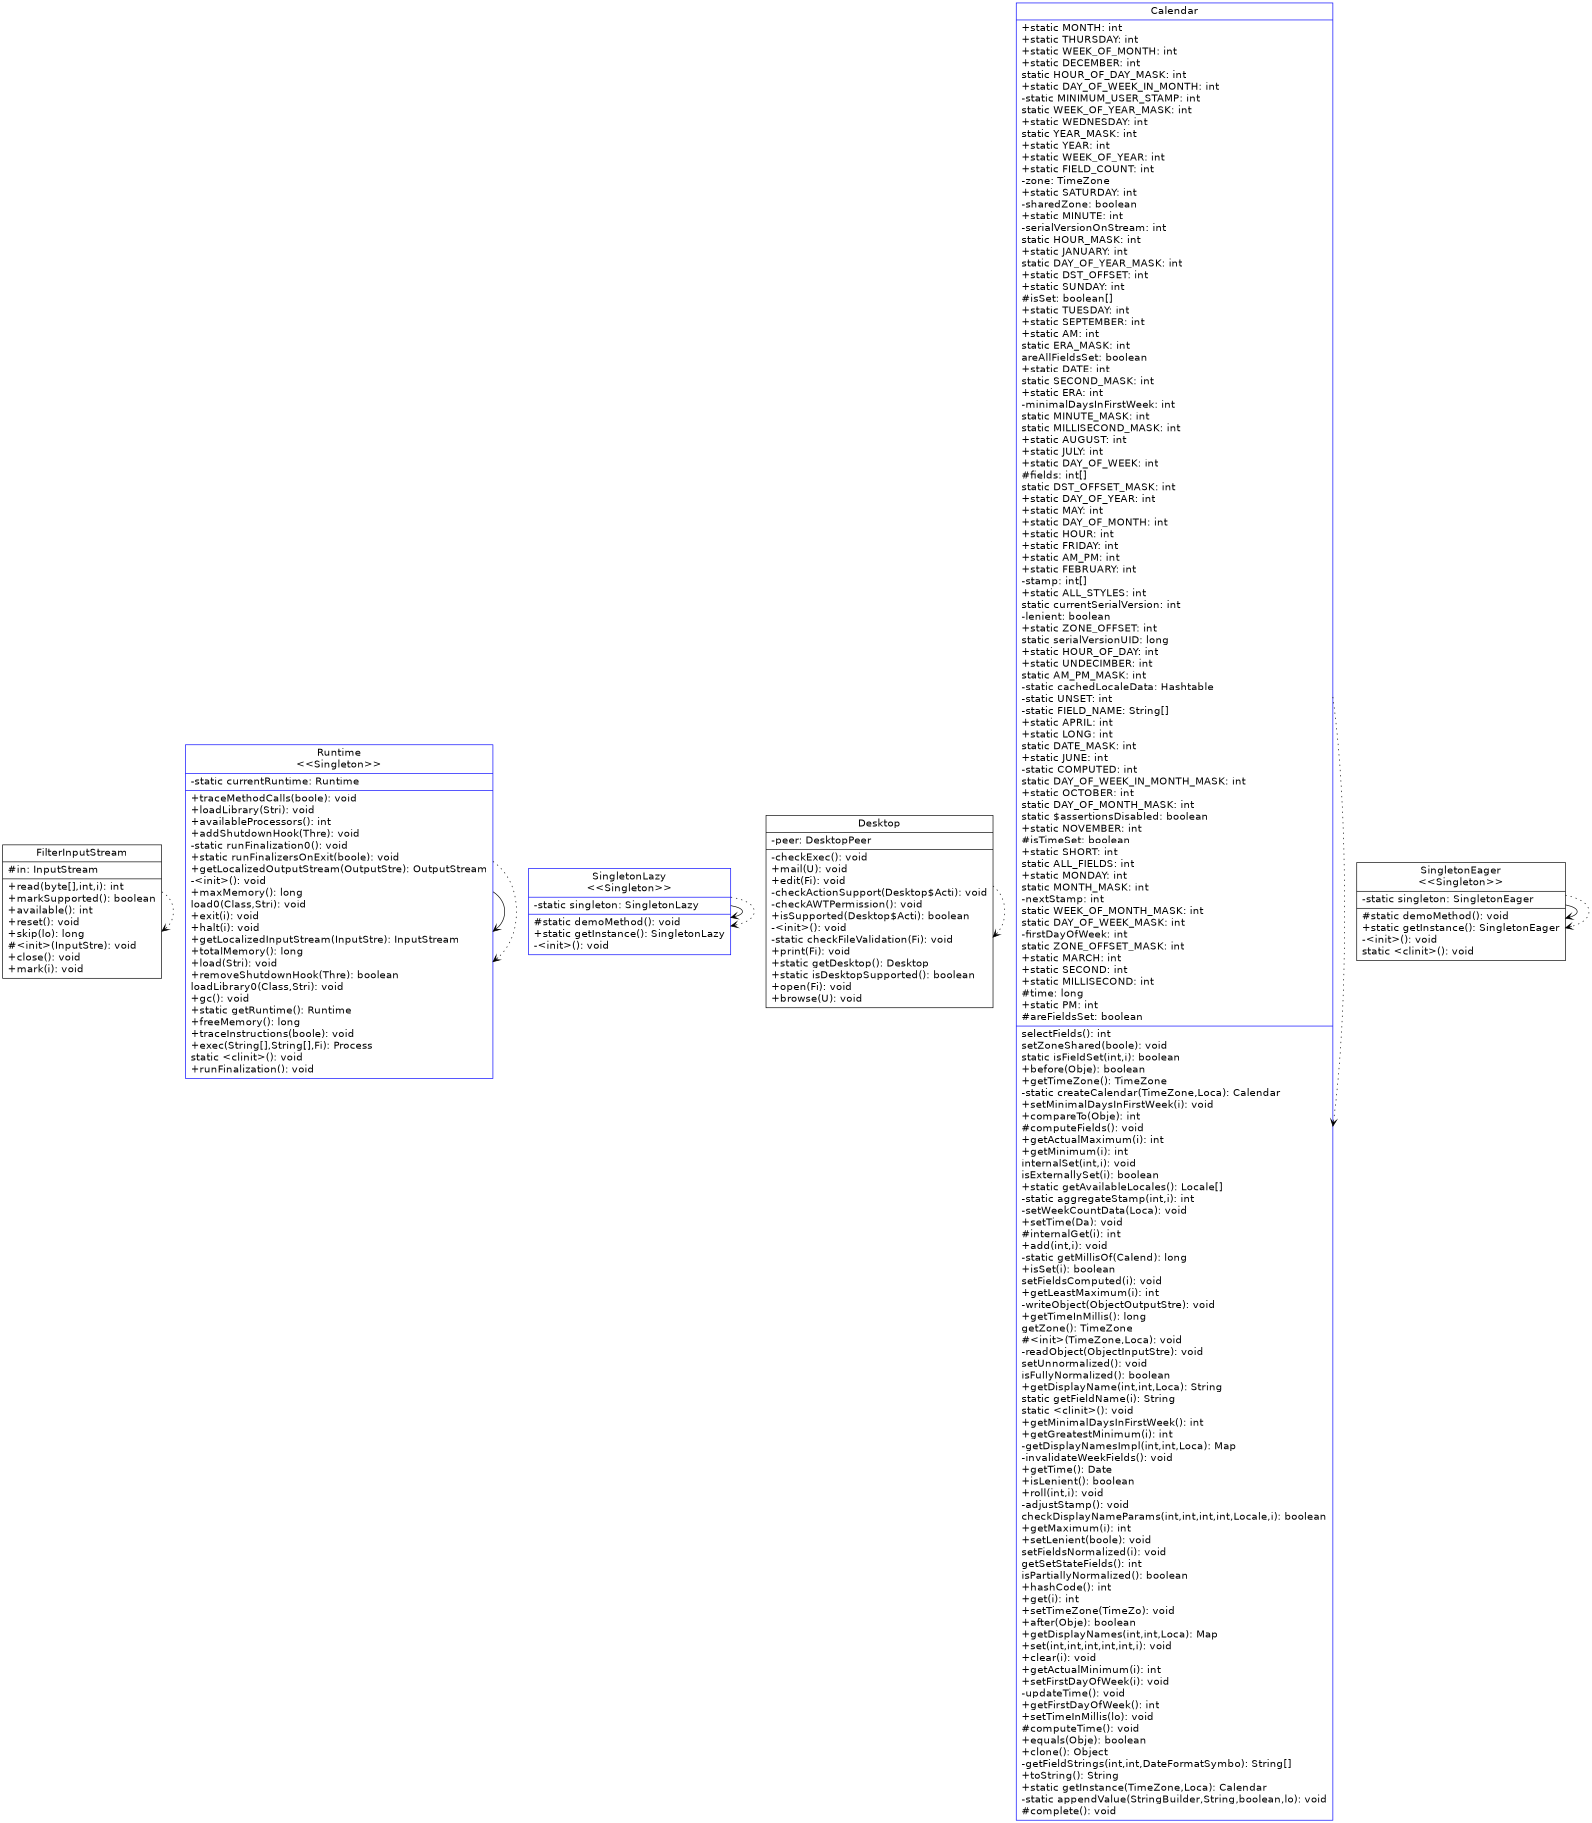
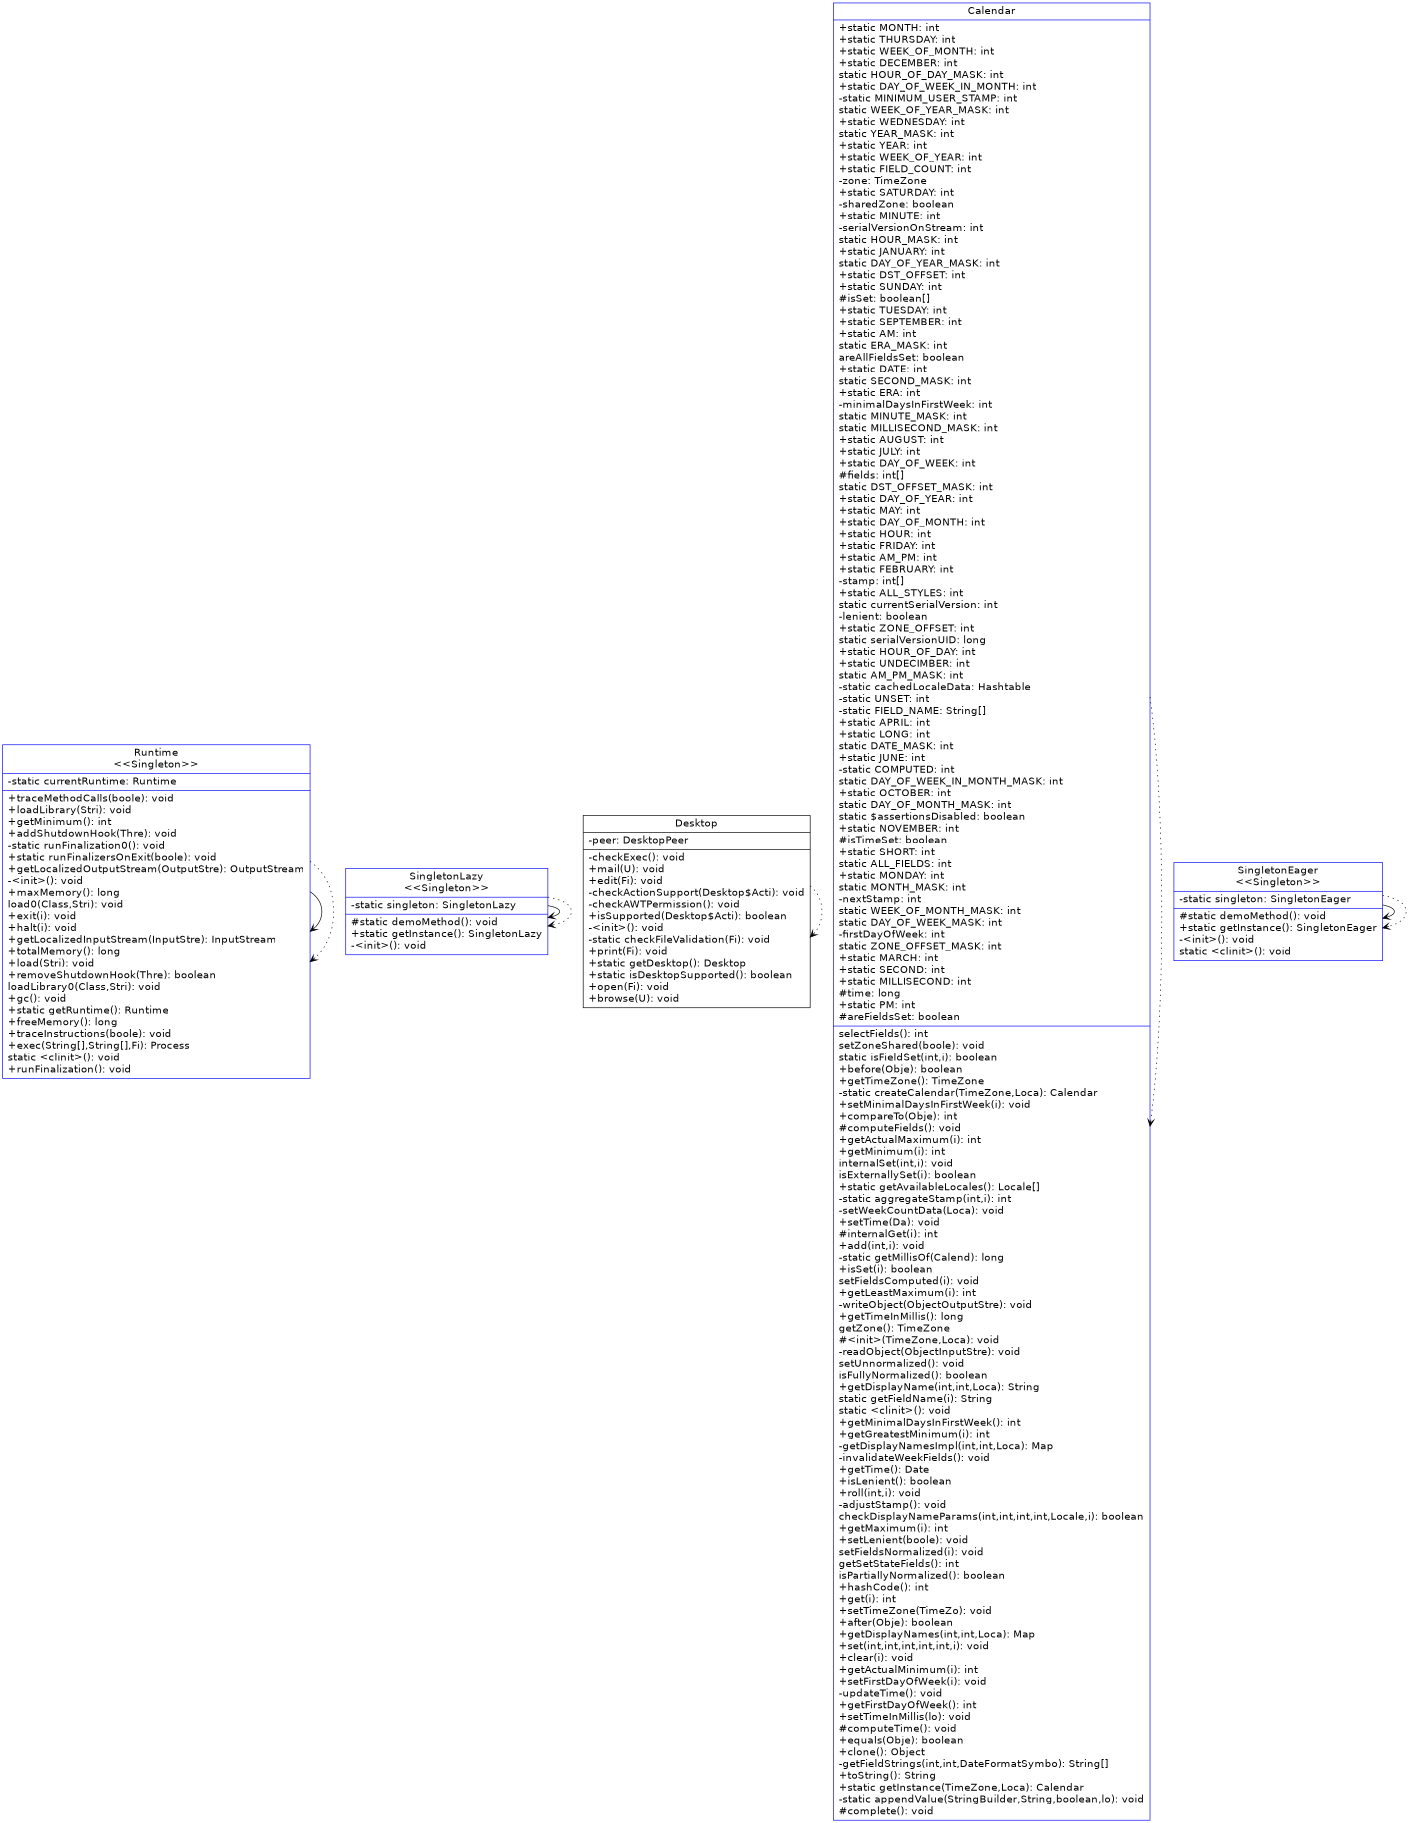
node "Runtime": text "+availableProcessors(): int" -> "+getMinimum(): int"
node "FilterInputStream": removed
node "SingletonEager": color black -> blue
